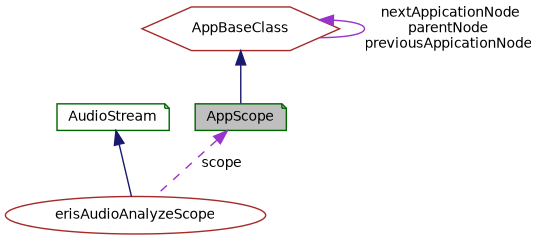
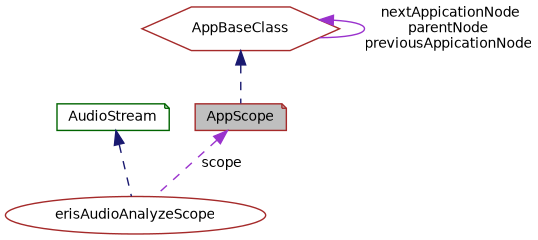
edge "AppScope" -> "AppBaseClass": style solid -> dashed
node "AppScope": color darkgreen -> brown
edge "erisAudioAnalyzeScope" -> "AudioStream": style solid -> dashed
